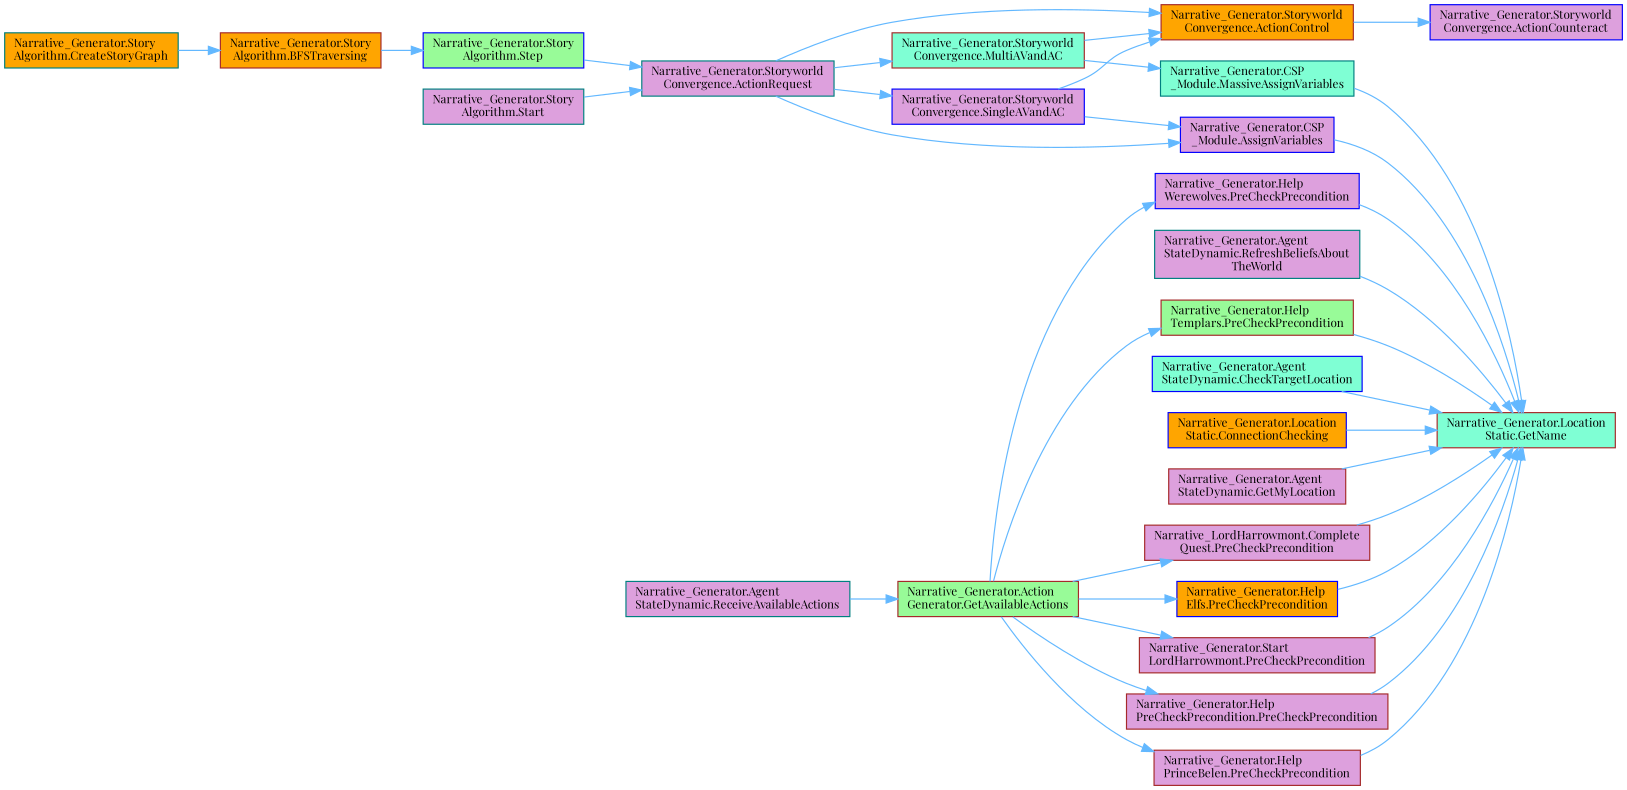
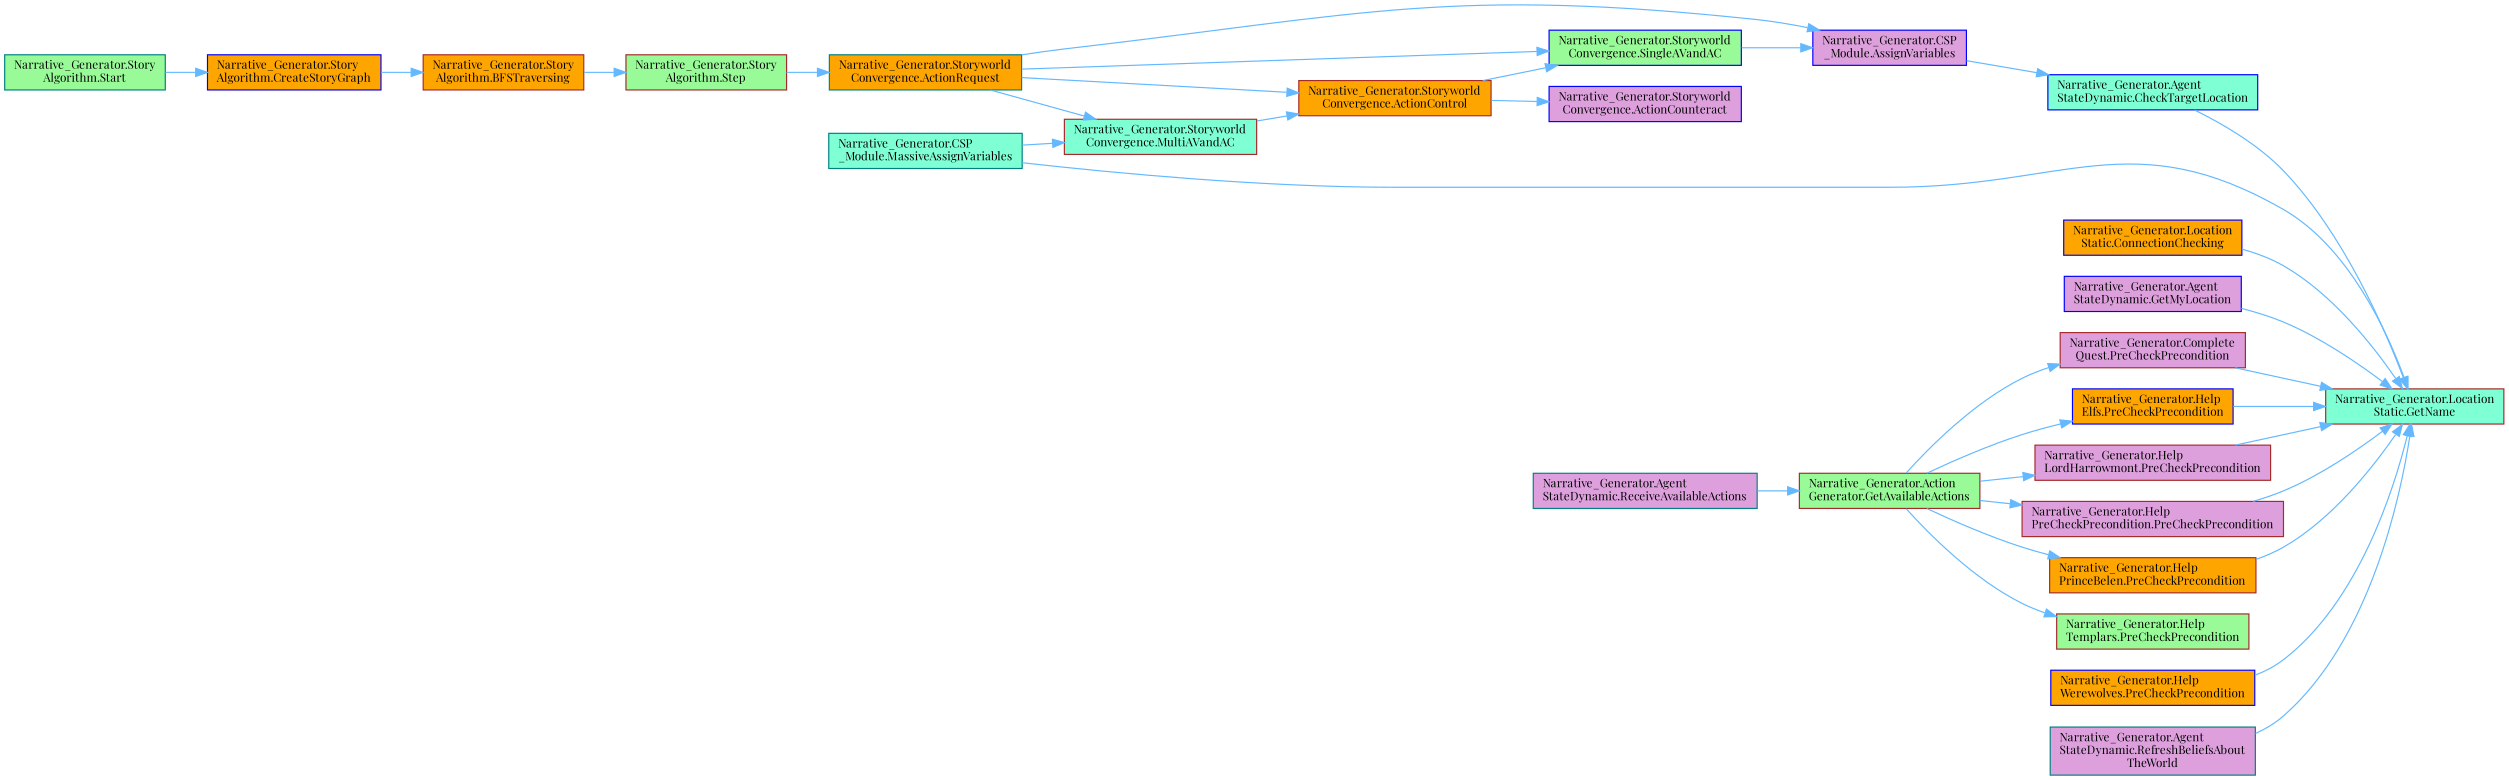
node "Narrative_Generator.Story Algorithm.CreateStoryGraph": color teal -> blue
node "Narrative_Generator.Story Algorithm.Step": color blue -> brown
edge "Narrative_Generator.Storyworld Convergence.MultiAVandAC" -> "Narrative_Generator.CSP _Module.MassiveAssignVariables": reversed
edge "Narrative_Generator.Storyworld Convergence.SingleAVandAC" -> "Narrative_Generator.Storyworld Convergence.ActionControl": reversed
node "Narrative_Generator.Storyworld Convergence.ActionRequest": fillcolor plum -> orange
edge "Narrative_Generator.Story Algorithm.Start" -> "Narrative_Generator.Storyworld Convergence.ActionRequest": now "Narrative_Generator.Story Algorithm.Start" -> "Narrative_Generator.Story Algorithm.CreateStoryGraph"
node "Narrative_Generator.Story Algorithm.Start": fillcolor plum -> palegreen
node "Narrative_Generator.Storyworld Convergence.SingleAVandAC": fillcolor plum -> palegreen
node "Narrative_Generator.Help Werewolves.PreCheckPrecondition": fillcolor plum -> orange
edge "Narrative_Generator.CSP _Module.AssignVariables" -> "Narrative_Generator.Location Static.GetName": now "Narrative_Generator.CSP _Module.AssignVariables" -> "Narrative_Generator.Agent StateDynamic.CheckTargetLocation"
edge "Narrative_Generator.Help Templars.PreCheckPrecondition" -> "Narrative_Generator.Location Static.GetName": removed
edge "Narrative_Generator.Action Generator.GetAvailableActions" -> "Narrative_Generator.Help Werewolves.PreCheckPrecondition": removed
node "Narrative_Generator.Agent StateDynamic.GetMyLocation": color brown -> blue
node "Narrative_LordHarrowmont.Complete Quest.PreCheckPrecondition": label "Narrative_LordHarrowmont.Complete Quest.PreCheckPrecondition" -> "Narrative_Generator.Complete Quest.PreCheckPrecondition"
node "Narrative_Generator.Start LordHarrowmont.PreCheckPrecondition": label "Narrative_Generator.Start LordHarrowmont.PreCheckPrecondition" -> "Narrative_Generator.Help LordHarrowmont.PreCheckPrecondition"
node "Narrative_Generator.Help PrinceBelen.PreCheckPrecondition": fillcolor plum -> orange
